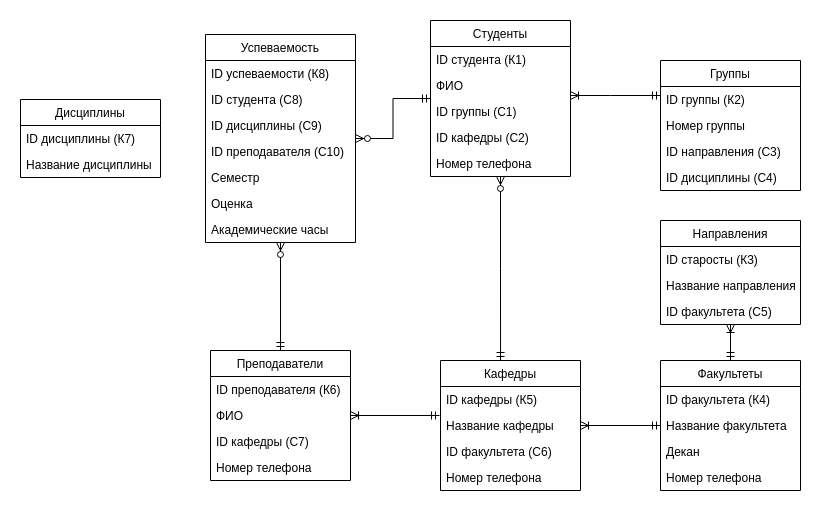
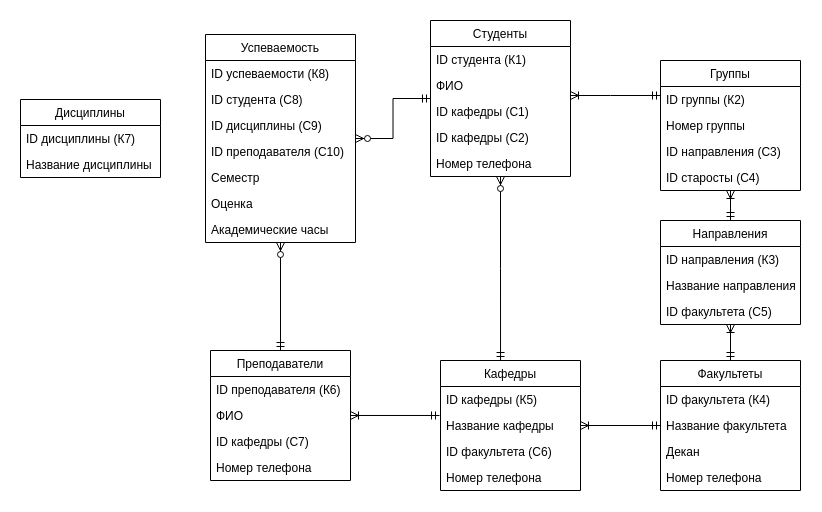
node "ID группы (С1)": label "ID группы (С1)" -> "ID кафедры (С1)"
node "ID дисциплины (С4)": label "ID дисциплины (С4)" -> "ID старосты (С4)"
edge "Группы" -- "Направления": added
node "ID старосты (К3)": label "ID старосты (К3)" -> "ID направления (К3)"
